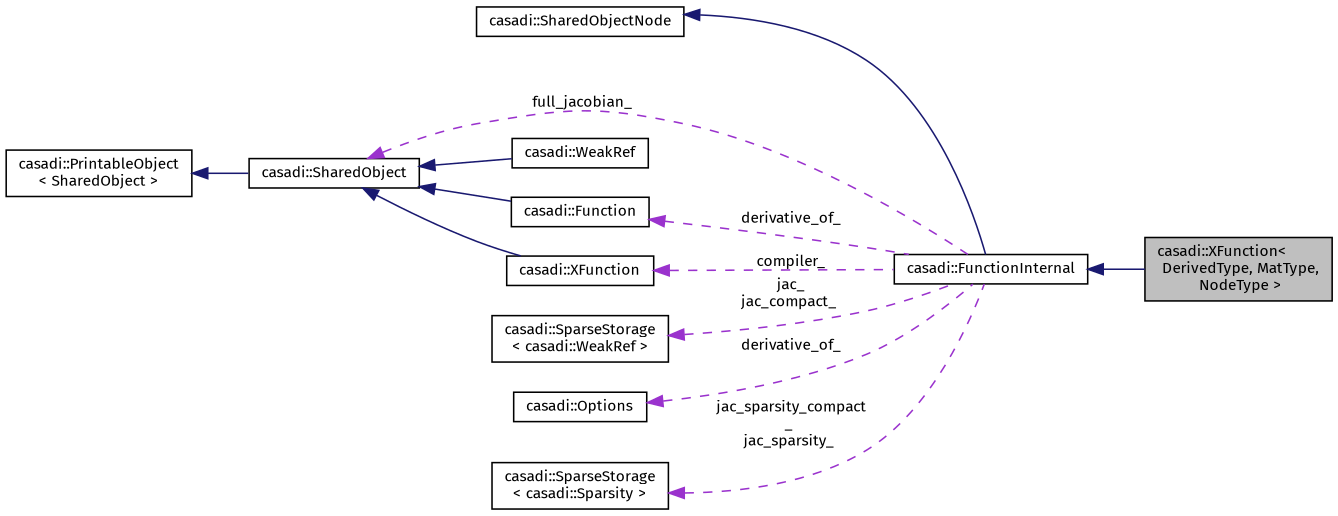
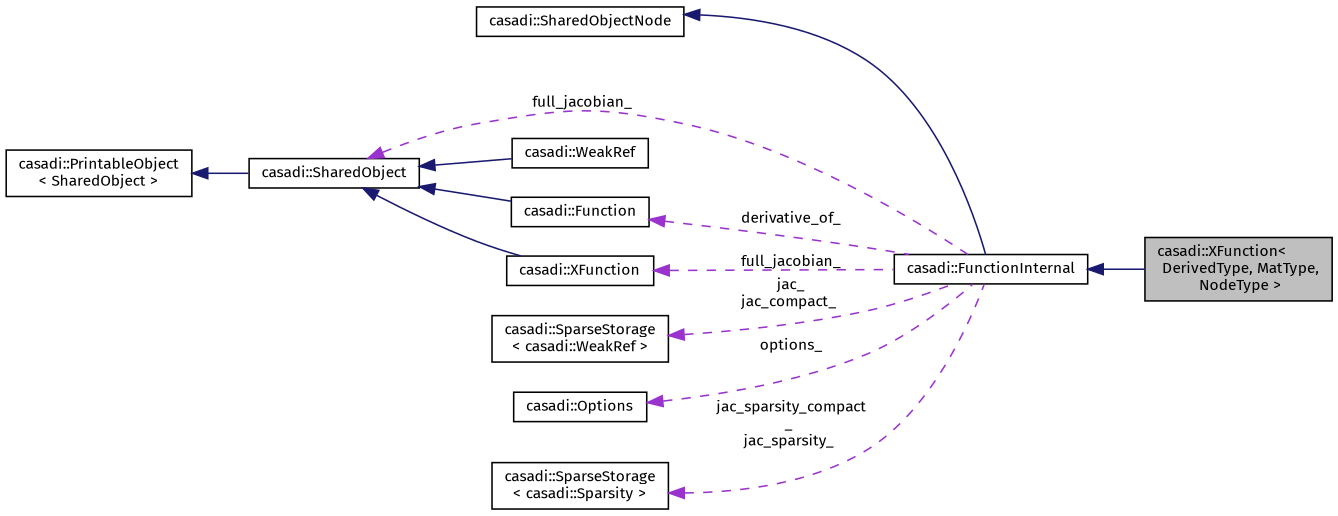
edge "casadi::FunctionInternal" -> "casadi::XFunction": label " compiler_" -> " full_jacobian_"
edge "casadi::FunctionInternal" -> "casadi::Options": label " derivative_of_" -> " options_"
